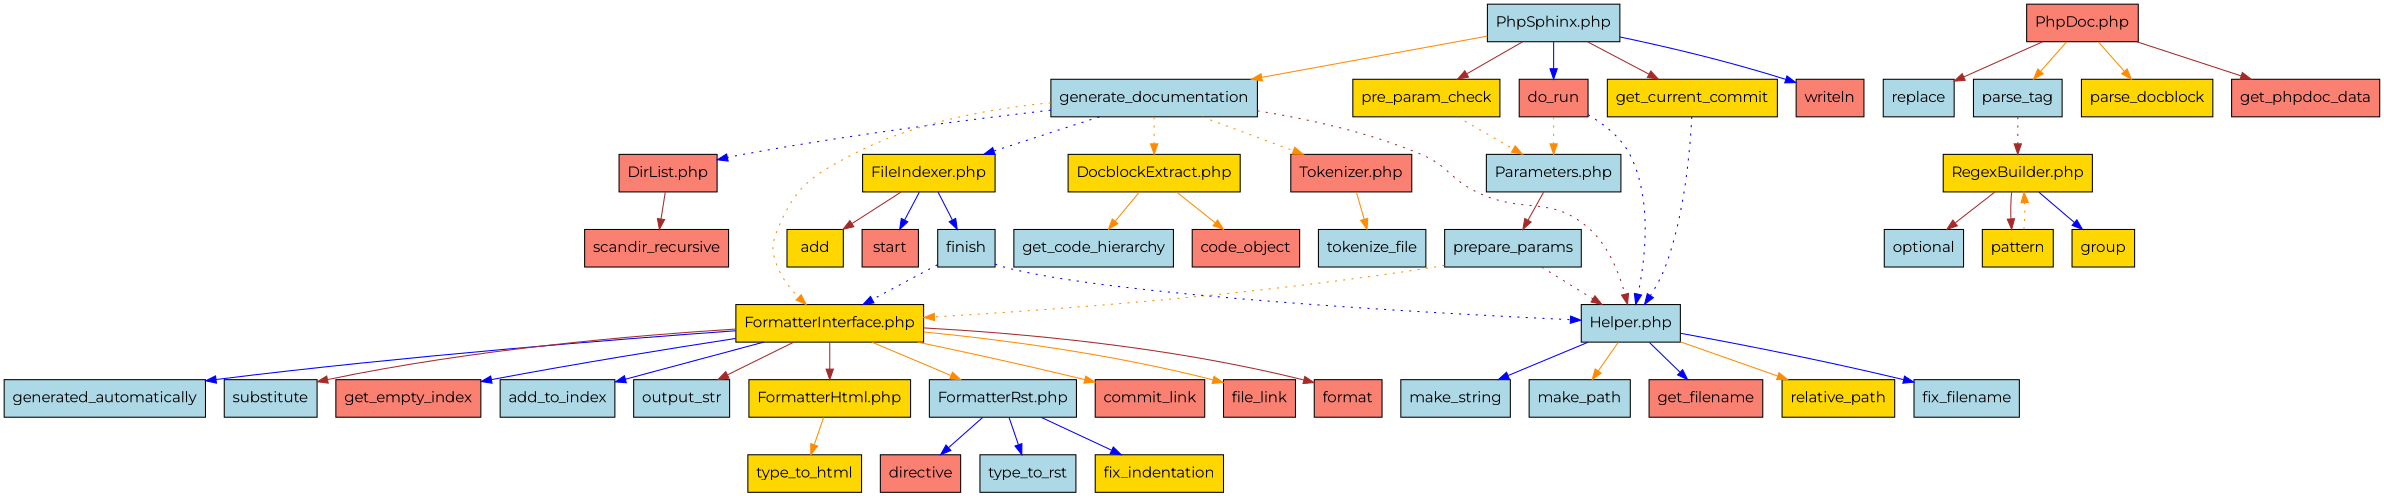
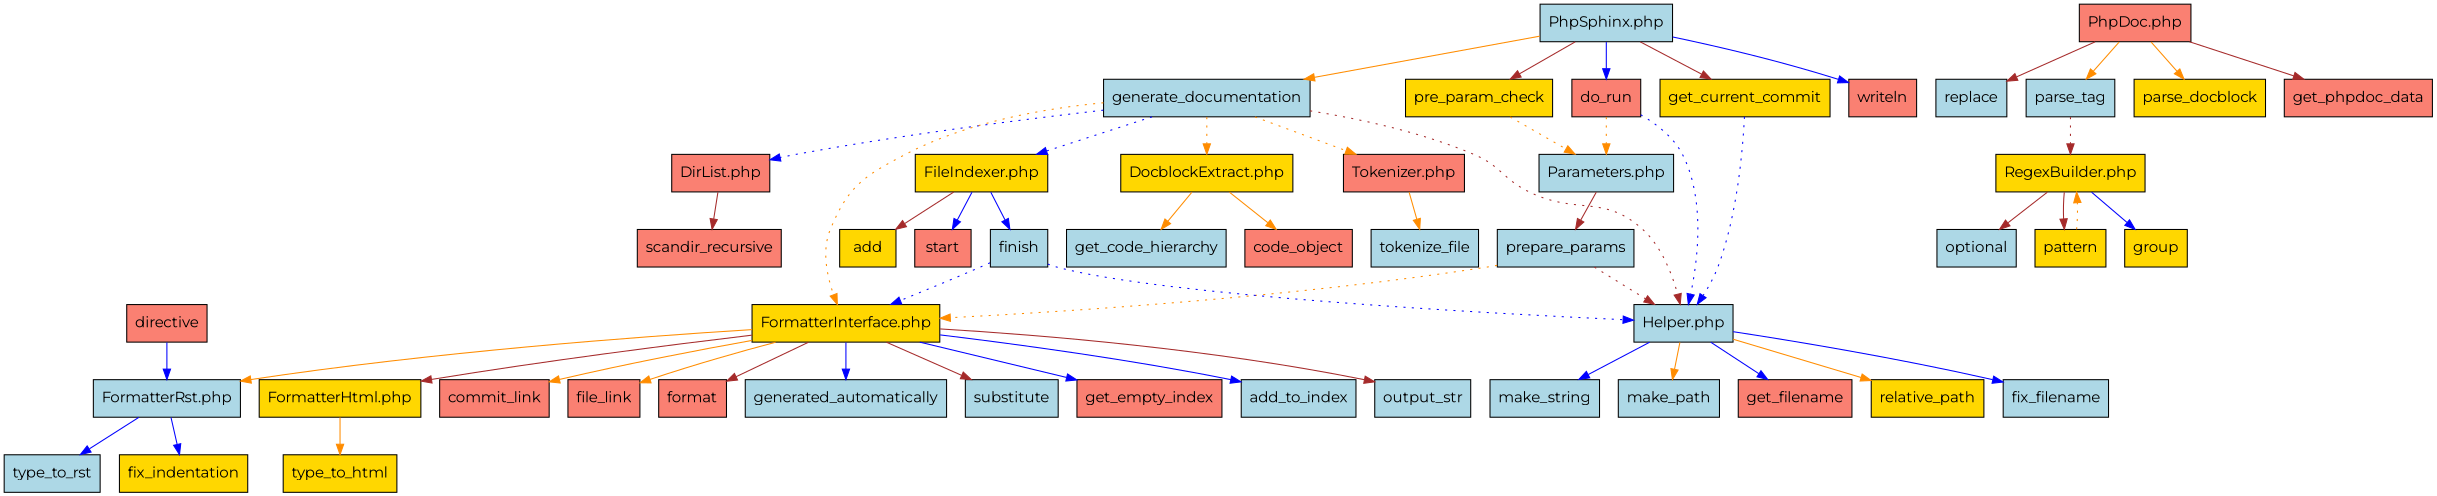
edge "FormatterRst.php" -> "directive": reversed
